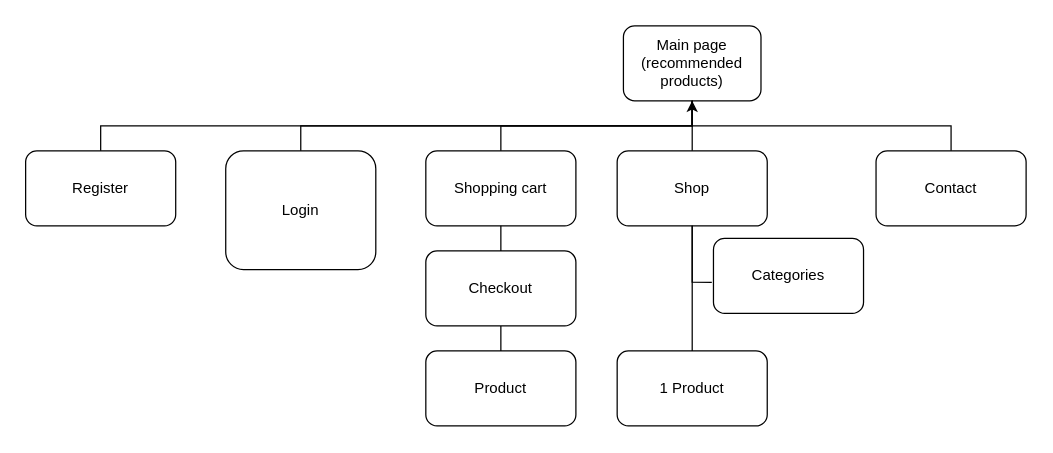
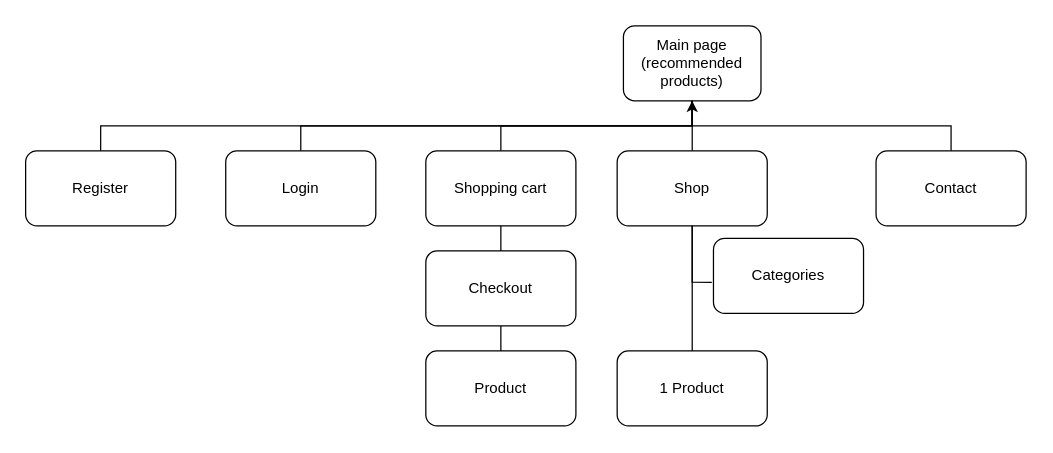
node "Login": size 150x119 -> 150x75
